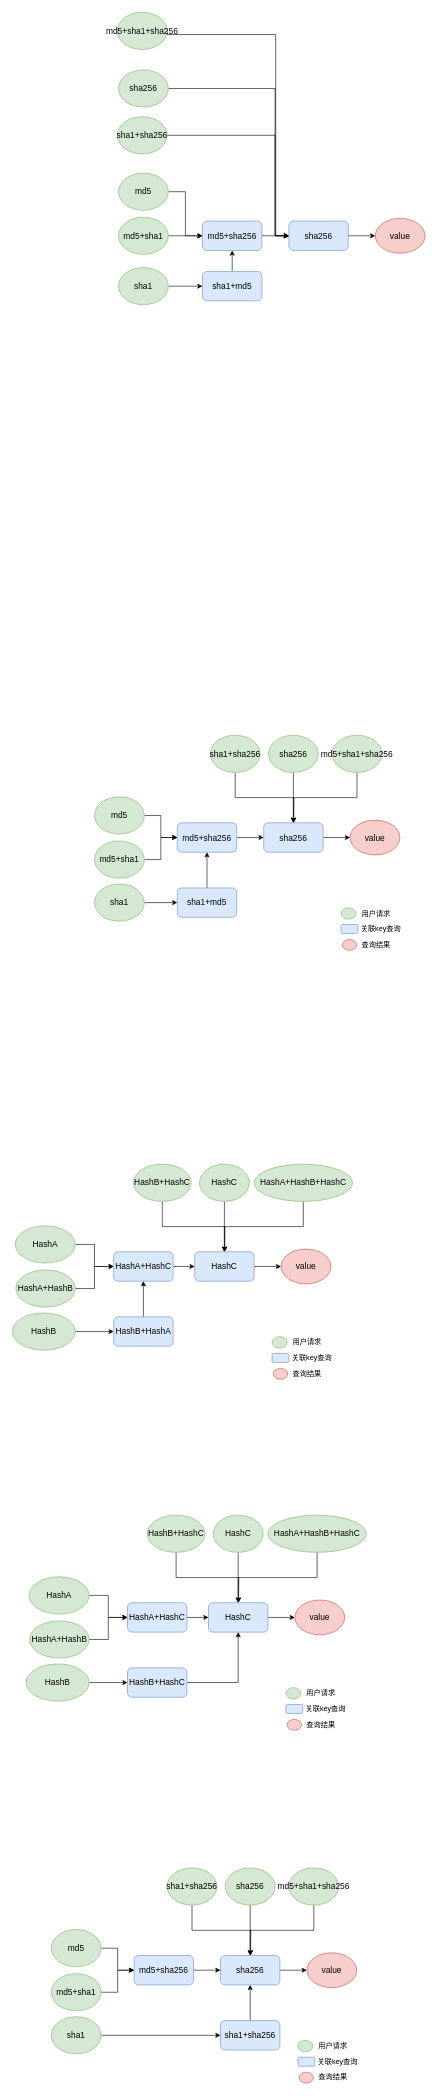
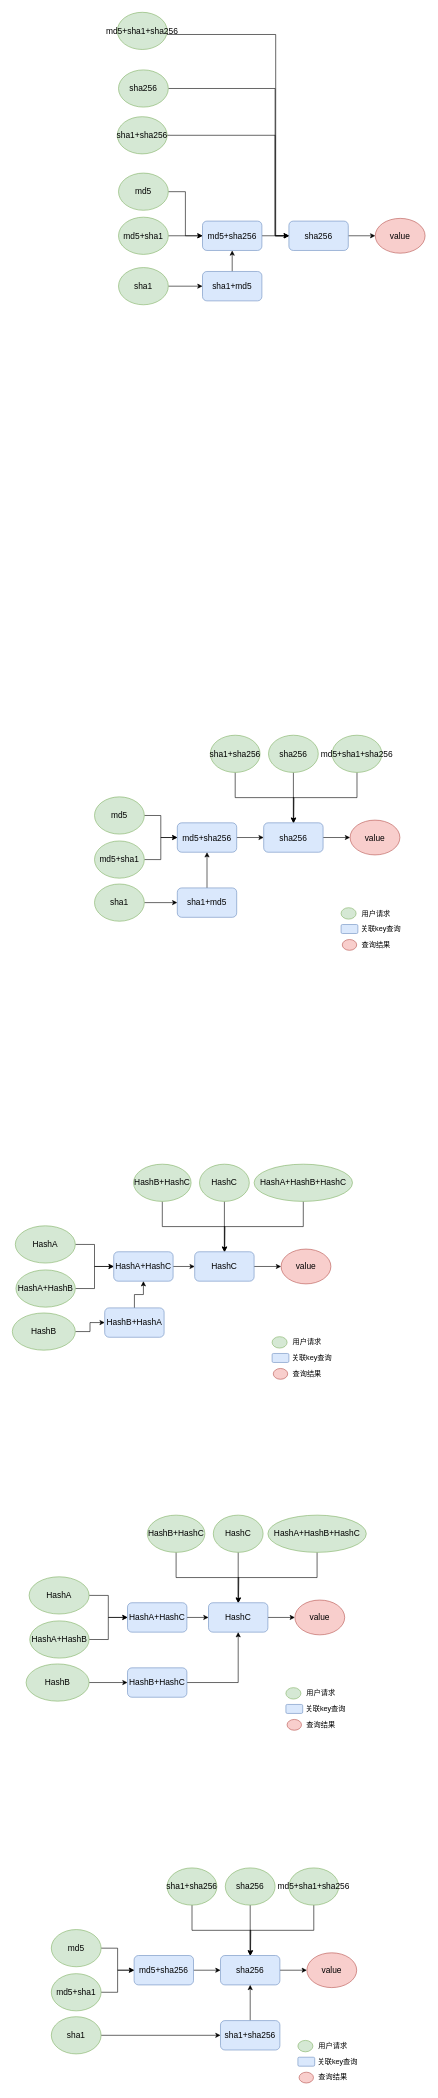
node "HashB+HashA": moved (143, 1332) -> (134, 1323)
